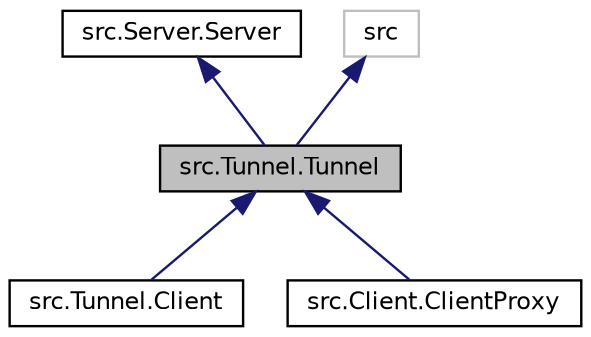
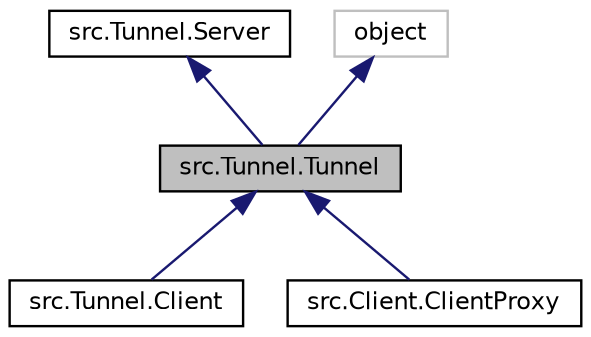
node "src.Server.Server": label "src.Server.Server" -> "src.Tunnel.Server"
node "src": label "src" -> "object"
